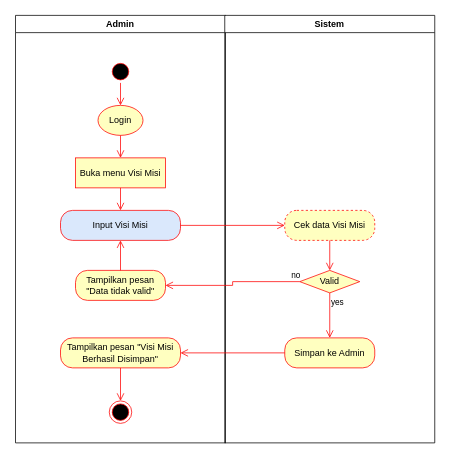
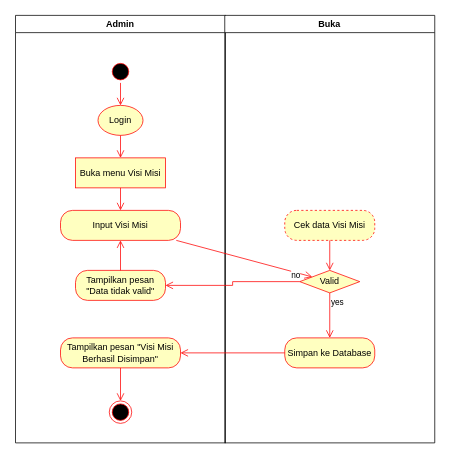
node "Sistem": label "Sistem" -> "Buka"
node "Input Visi Misi": fillcolor #dae8fc -> #ffffc0
edge "Input Visi Misi" -> "Cek data Visi Misi": now "Input Visi Misi" -> "Valid"
node "Simpan ke Admin": label "Simpan ke Admin" -> "Simpan ke Database"
